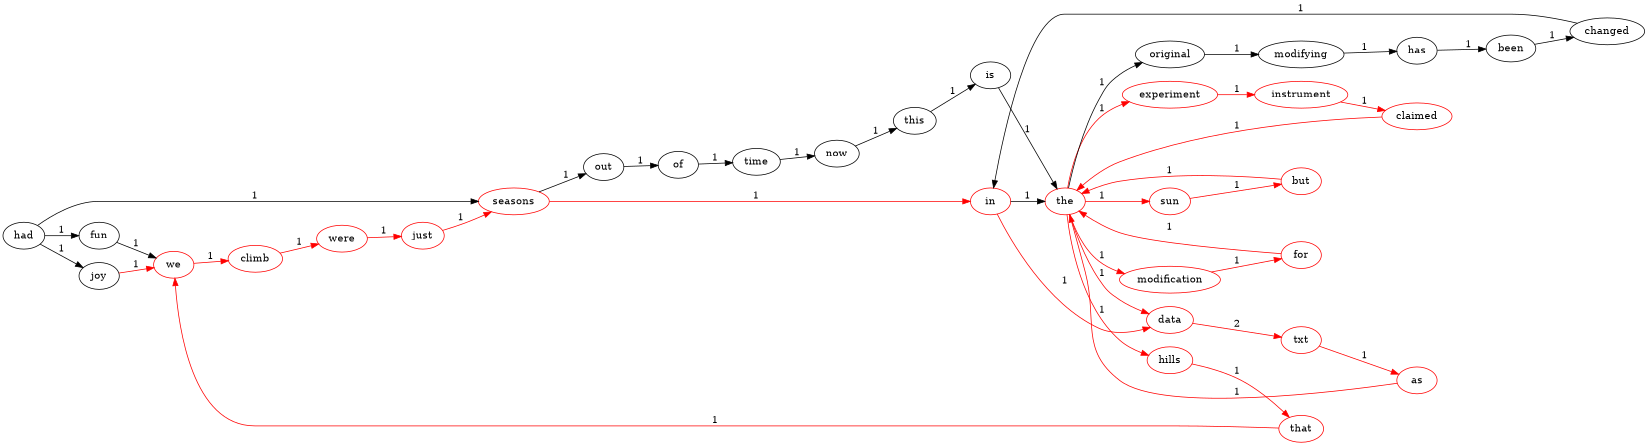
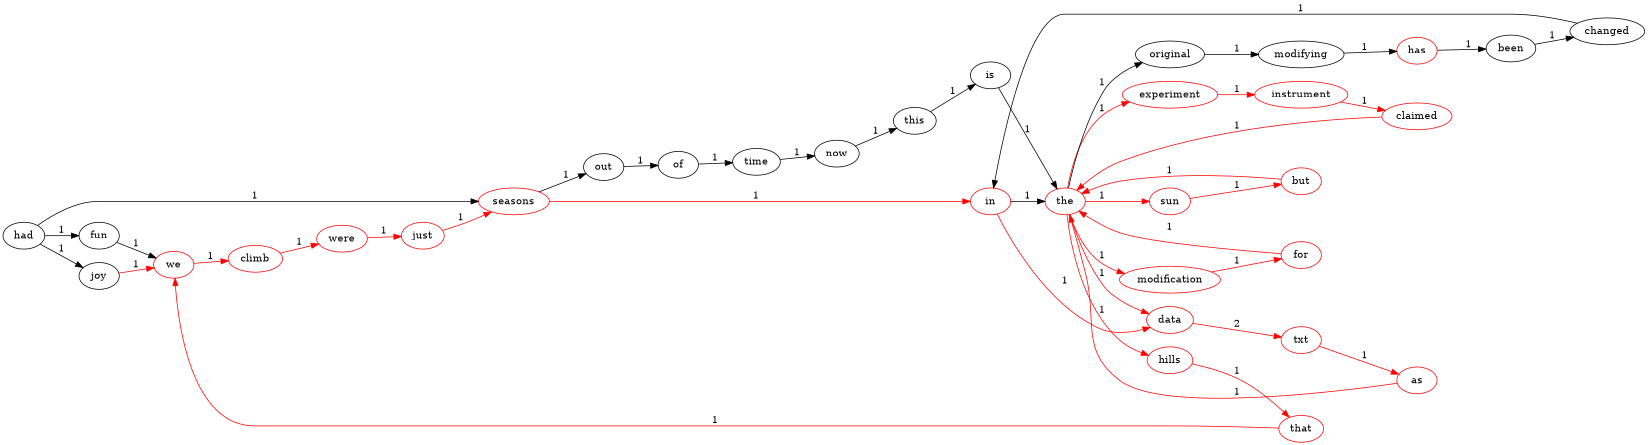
node "has": color black -> red
